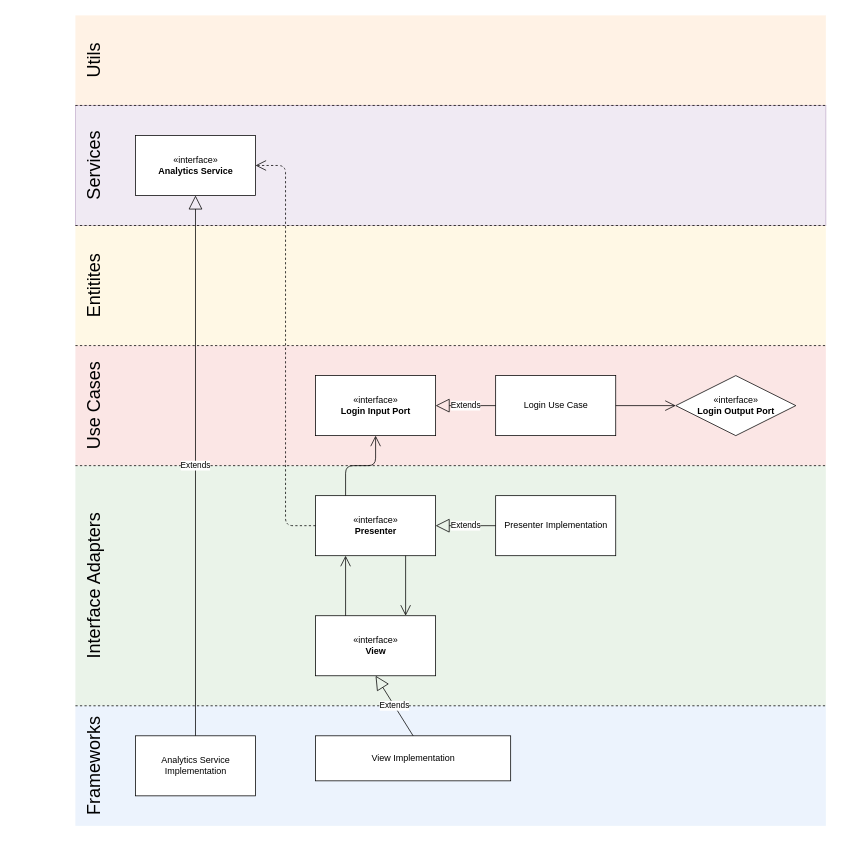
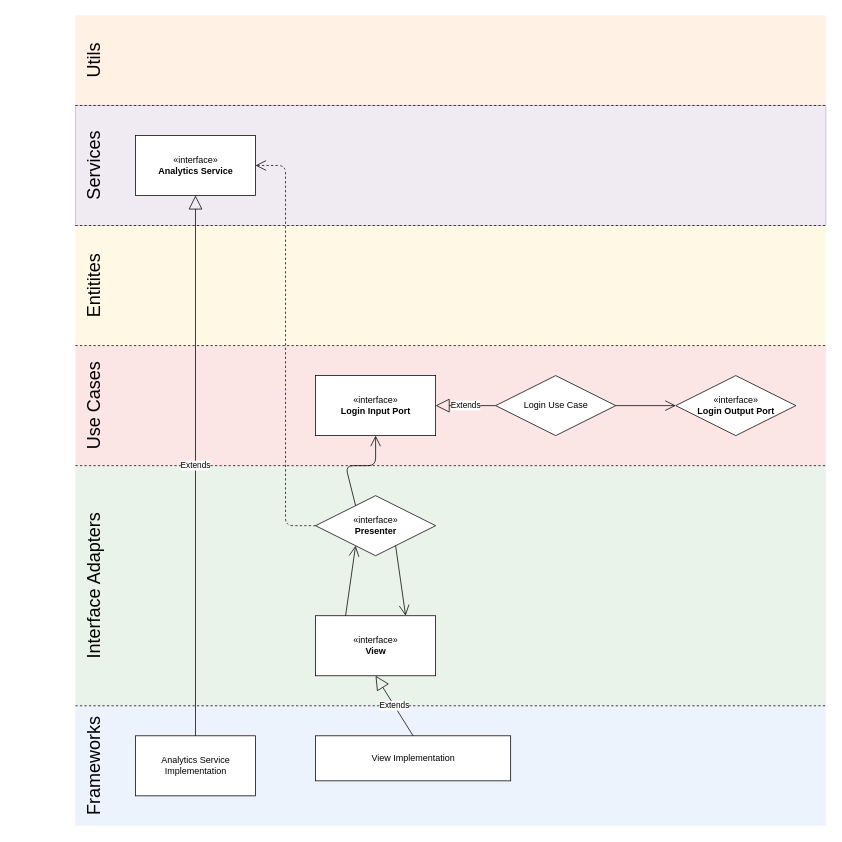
node "Login Use Case": shape rectangle -> diamond
node "«interface» Presenter": shape rectangle -> diamond
edge "Presenter Implementation" -> "«interface» Presenter": removed, label "Extends"
node "Presenter Implementation": removed
